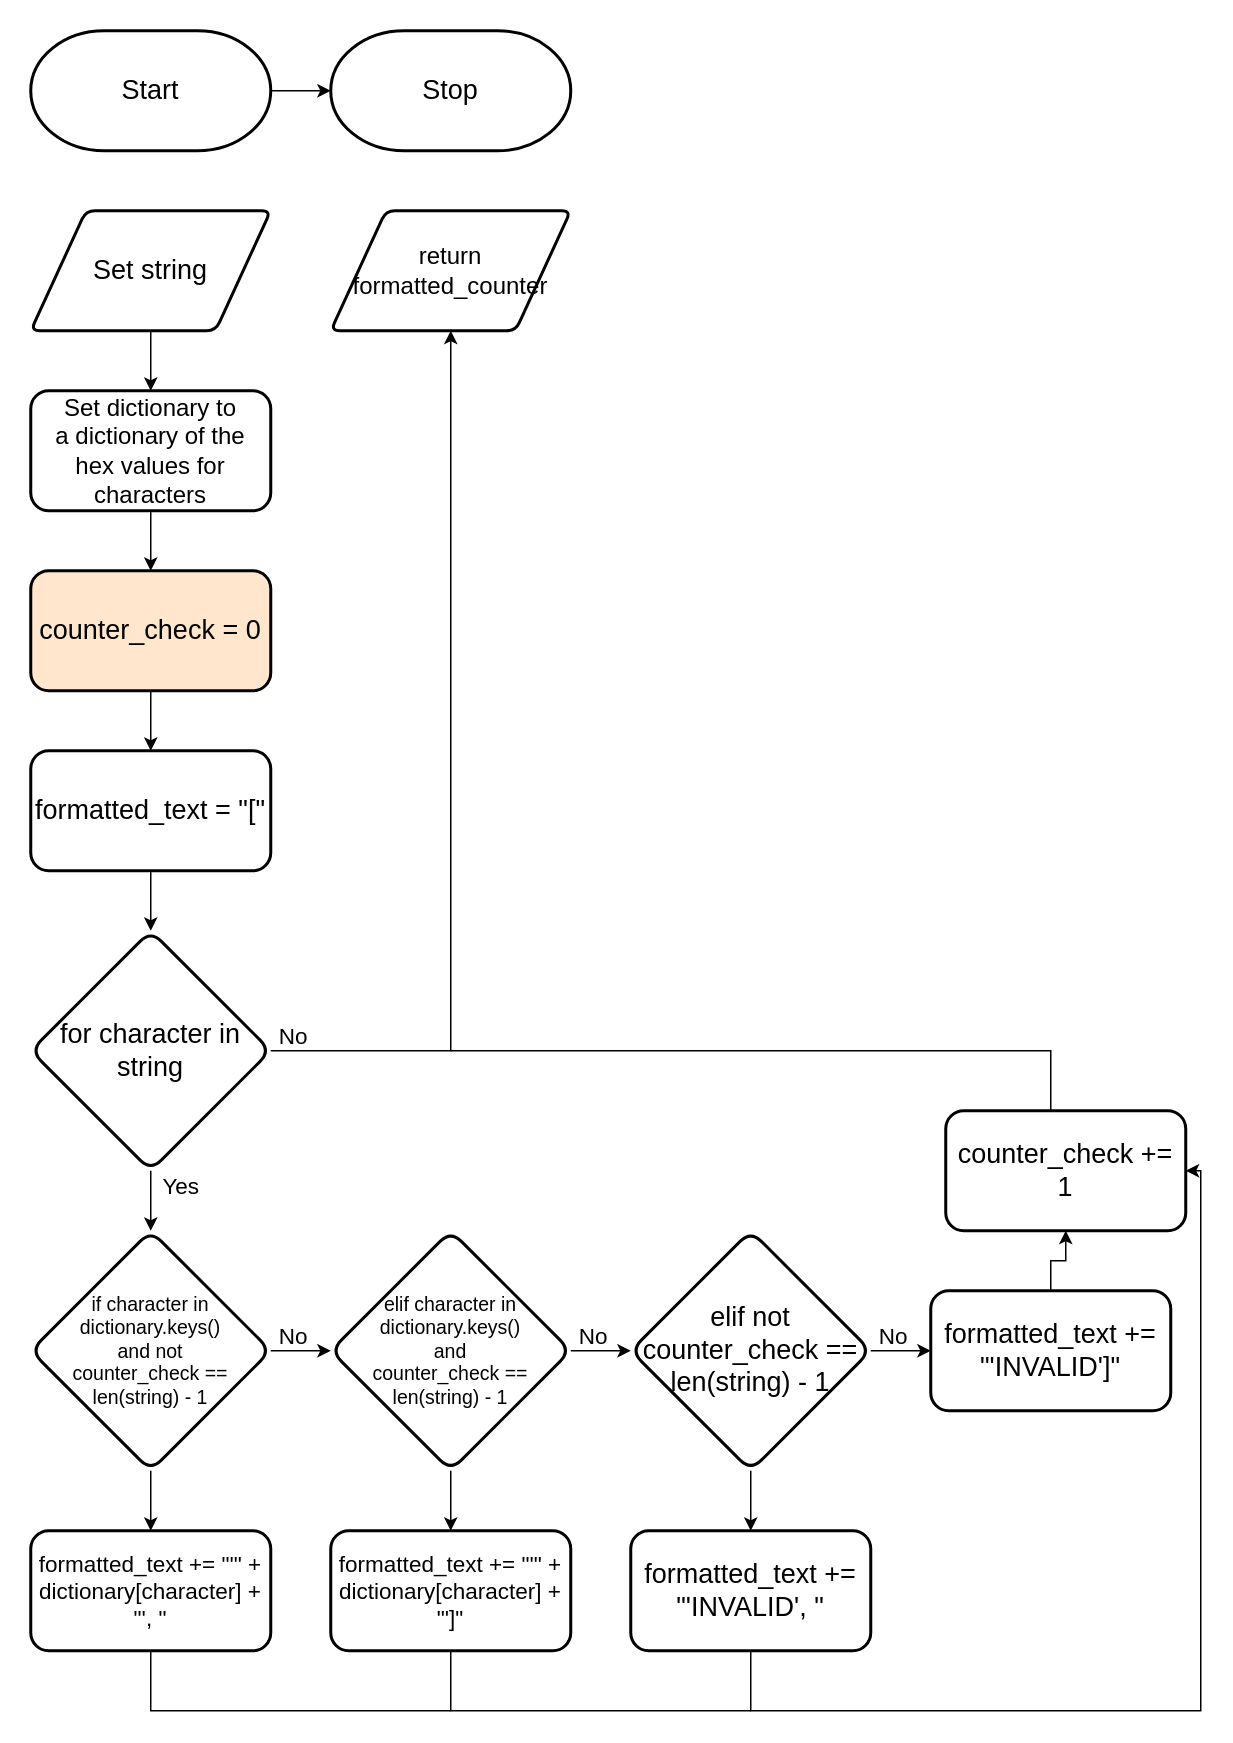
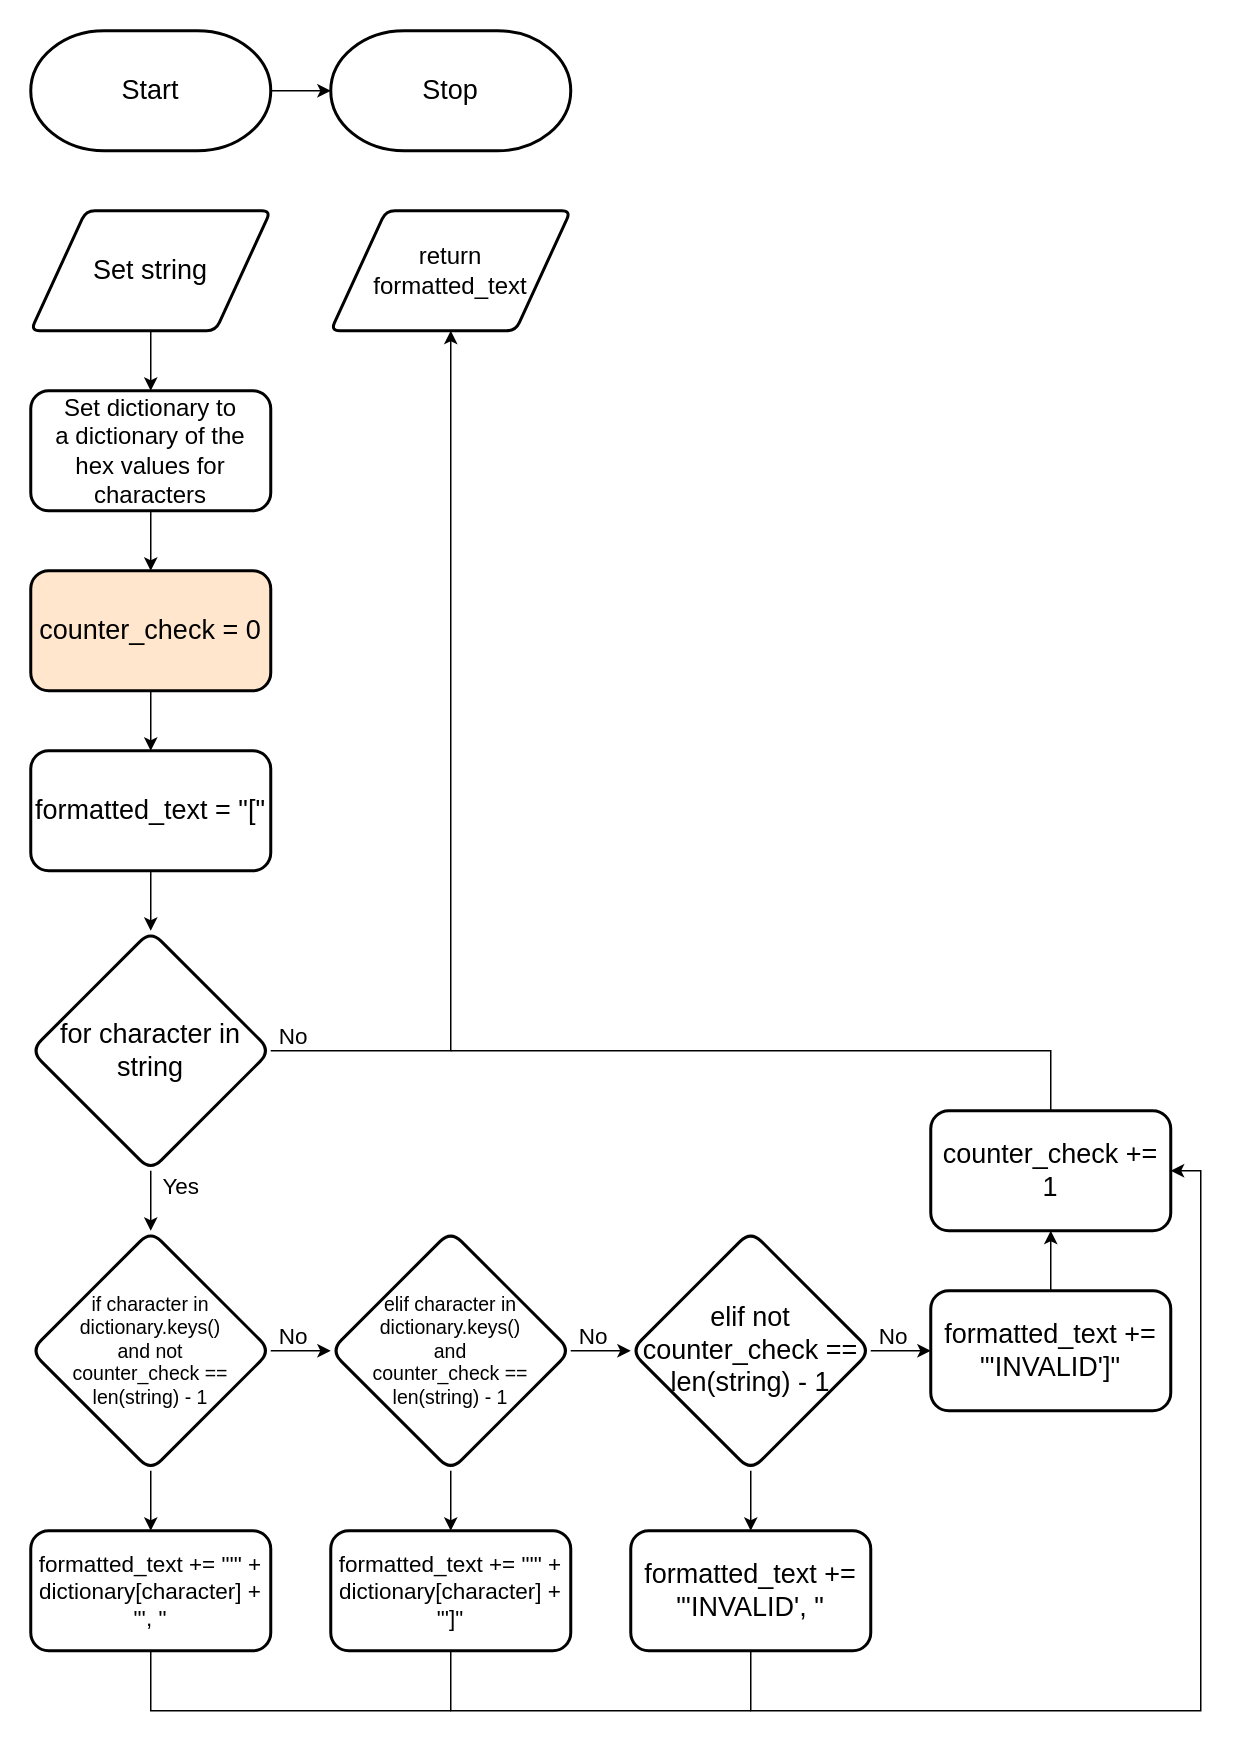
node "returnformatted_counter": label "returnformatted_counter" -> "returnformatted_text"
node "counter_check += 1": moved (1066, 1171) -> (1051, 1171)
